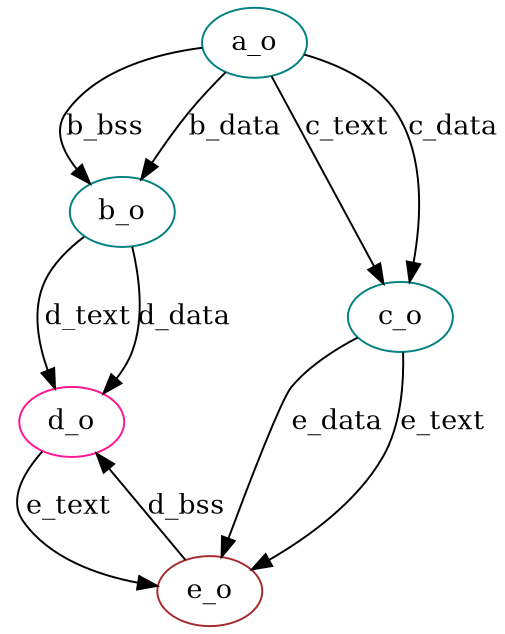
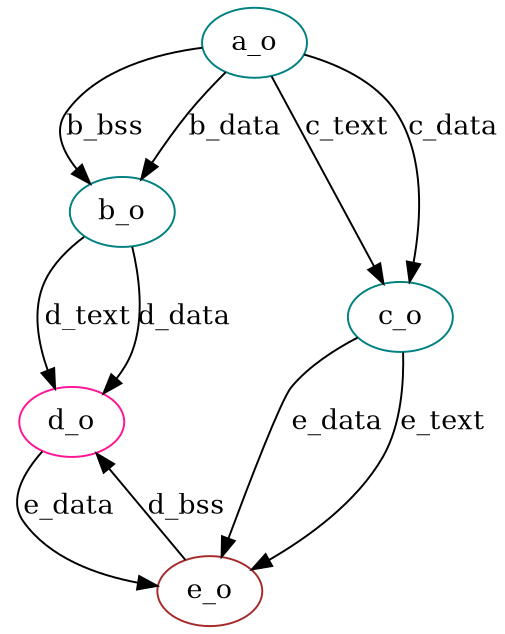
edge "d_o" -> "e_o": label "e_text" -> "e_data"
